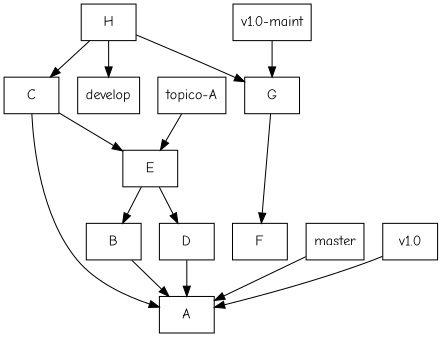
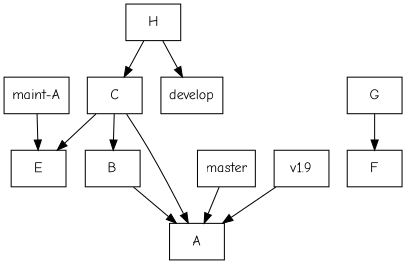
node "v1.0-maint": removed
edge "H" -> "G": removed
node "topico-A": label "topico-A" -> "maint-A"
edge "E" -> "B": now "C" -> "B"
node "D": removed
node "v1.0": label "v1.0" -> "v1.9"
